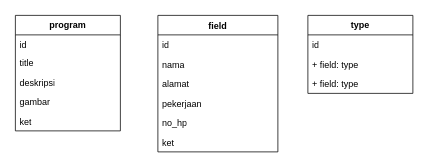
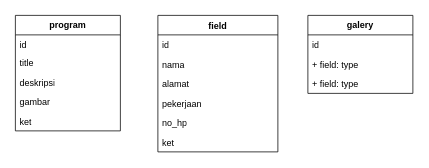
node "type": label "type" -> "galery"
